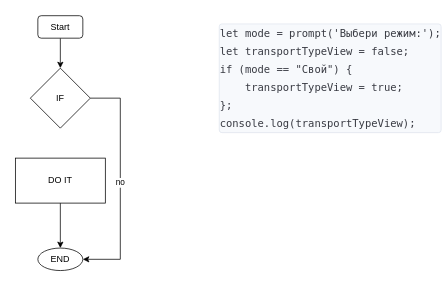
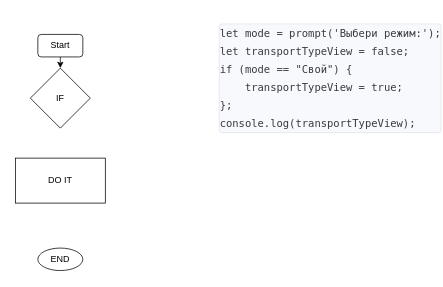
node "Start": moved (60, 27) -> (60, 45)
edge "IF" -> "END": removed, label "no"
edge "DO IT" -> "END": removed
